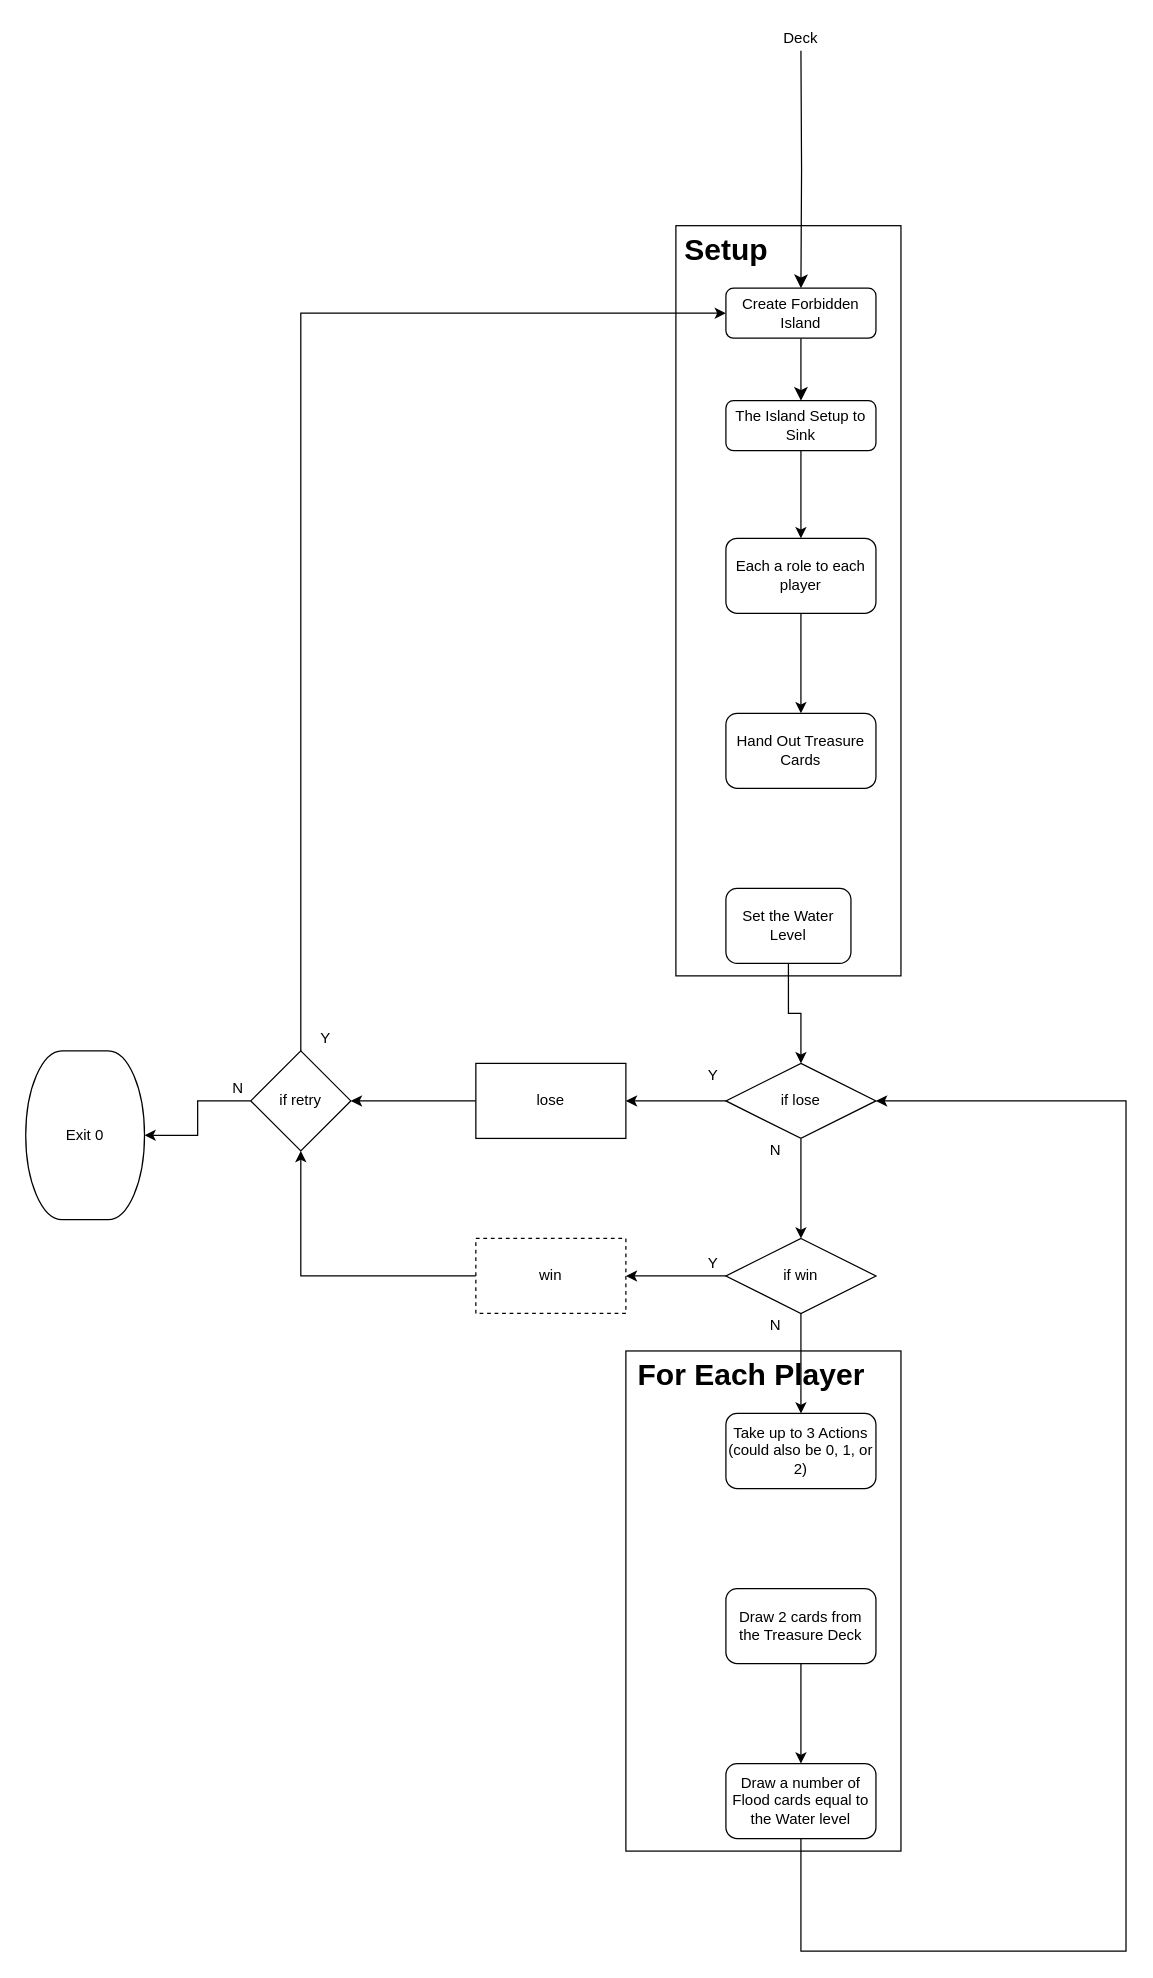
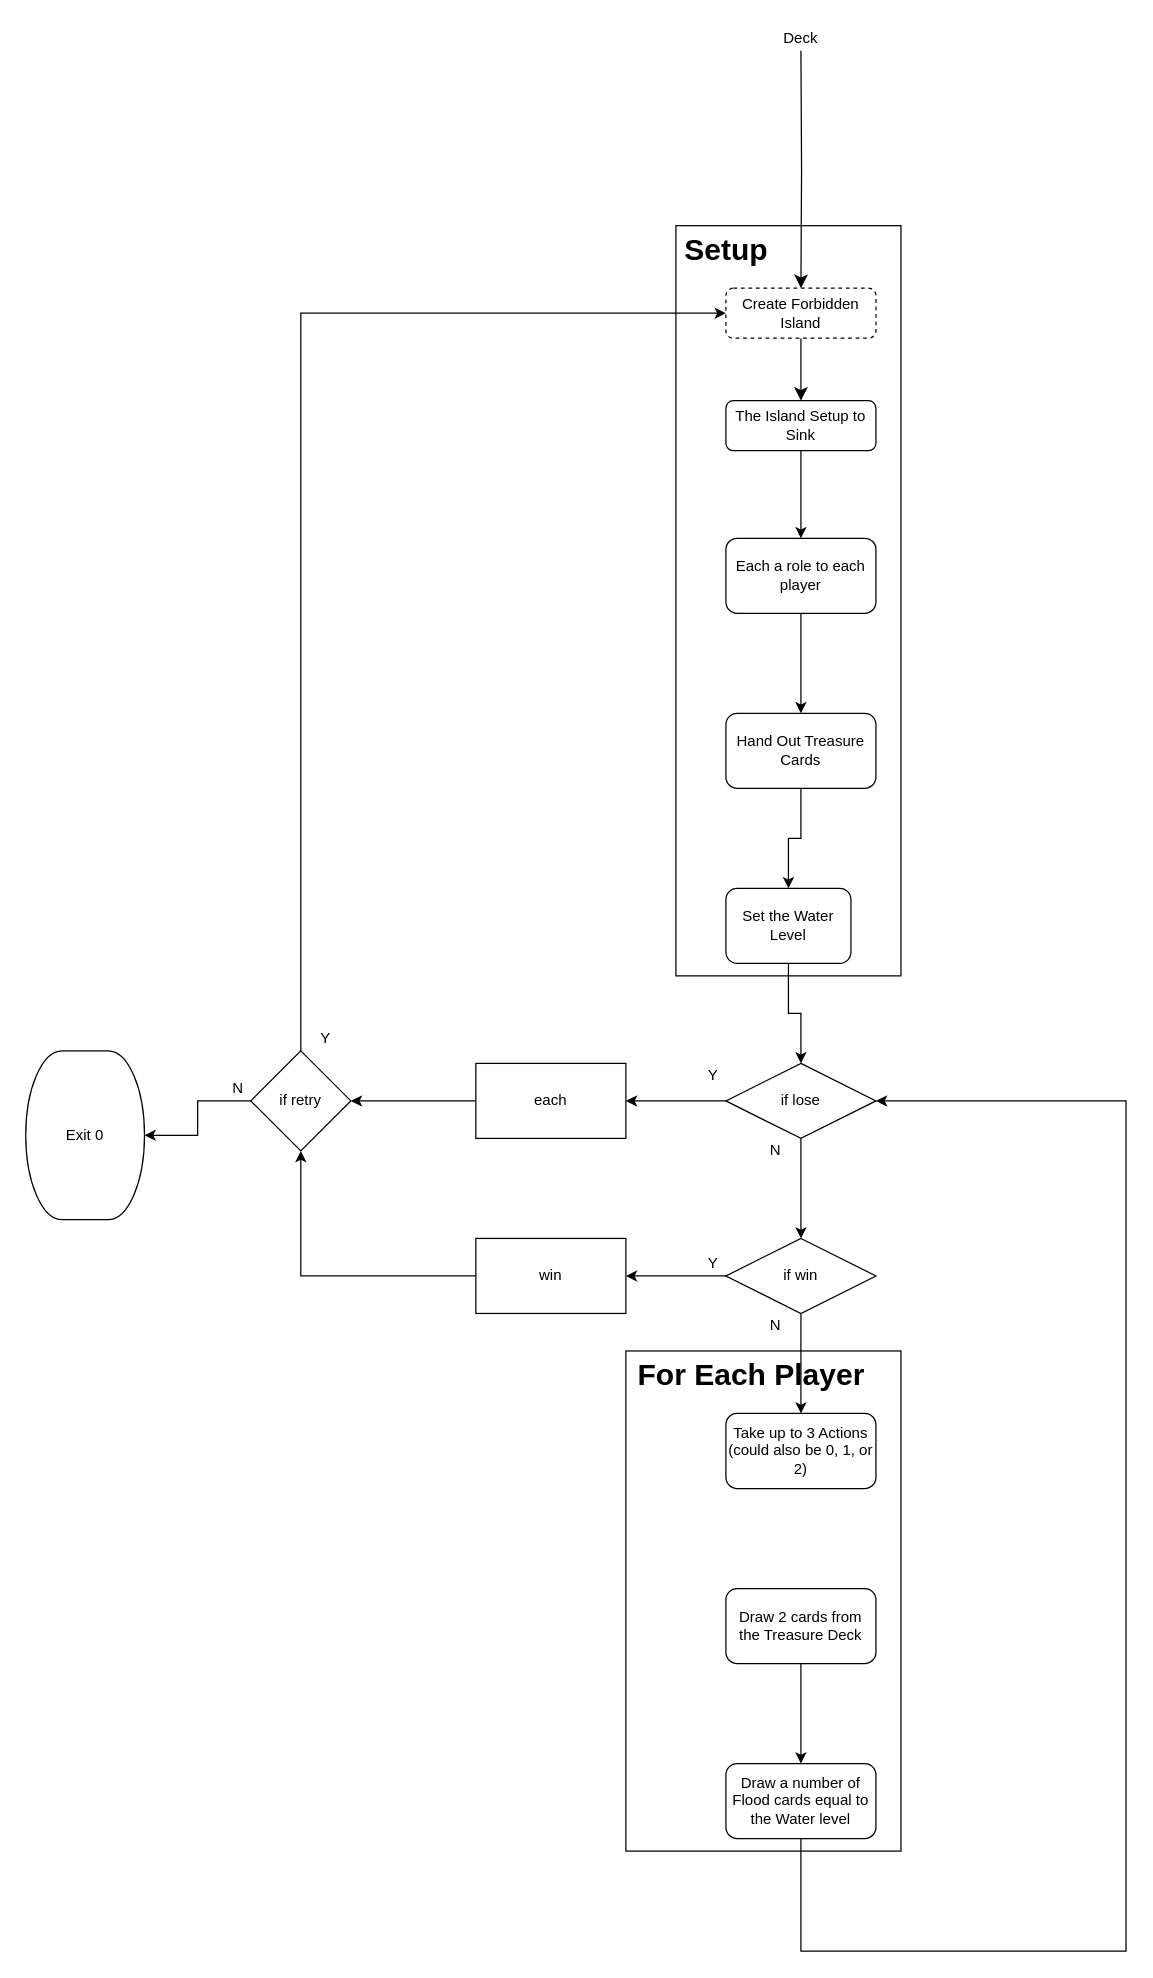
node "Create Forbidden Island": style solid -> dashed
edge "Hand Out Treasure Cards" -> "Set the Water Level": added
node "lose": label "lose" -> "each"
node "win": style dashed -> solid
